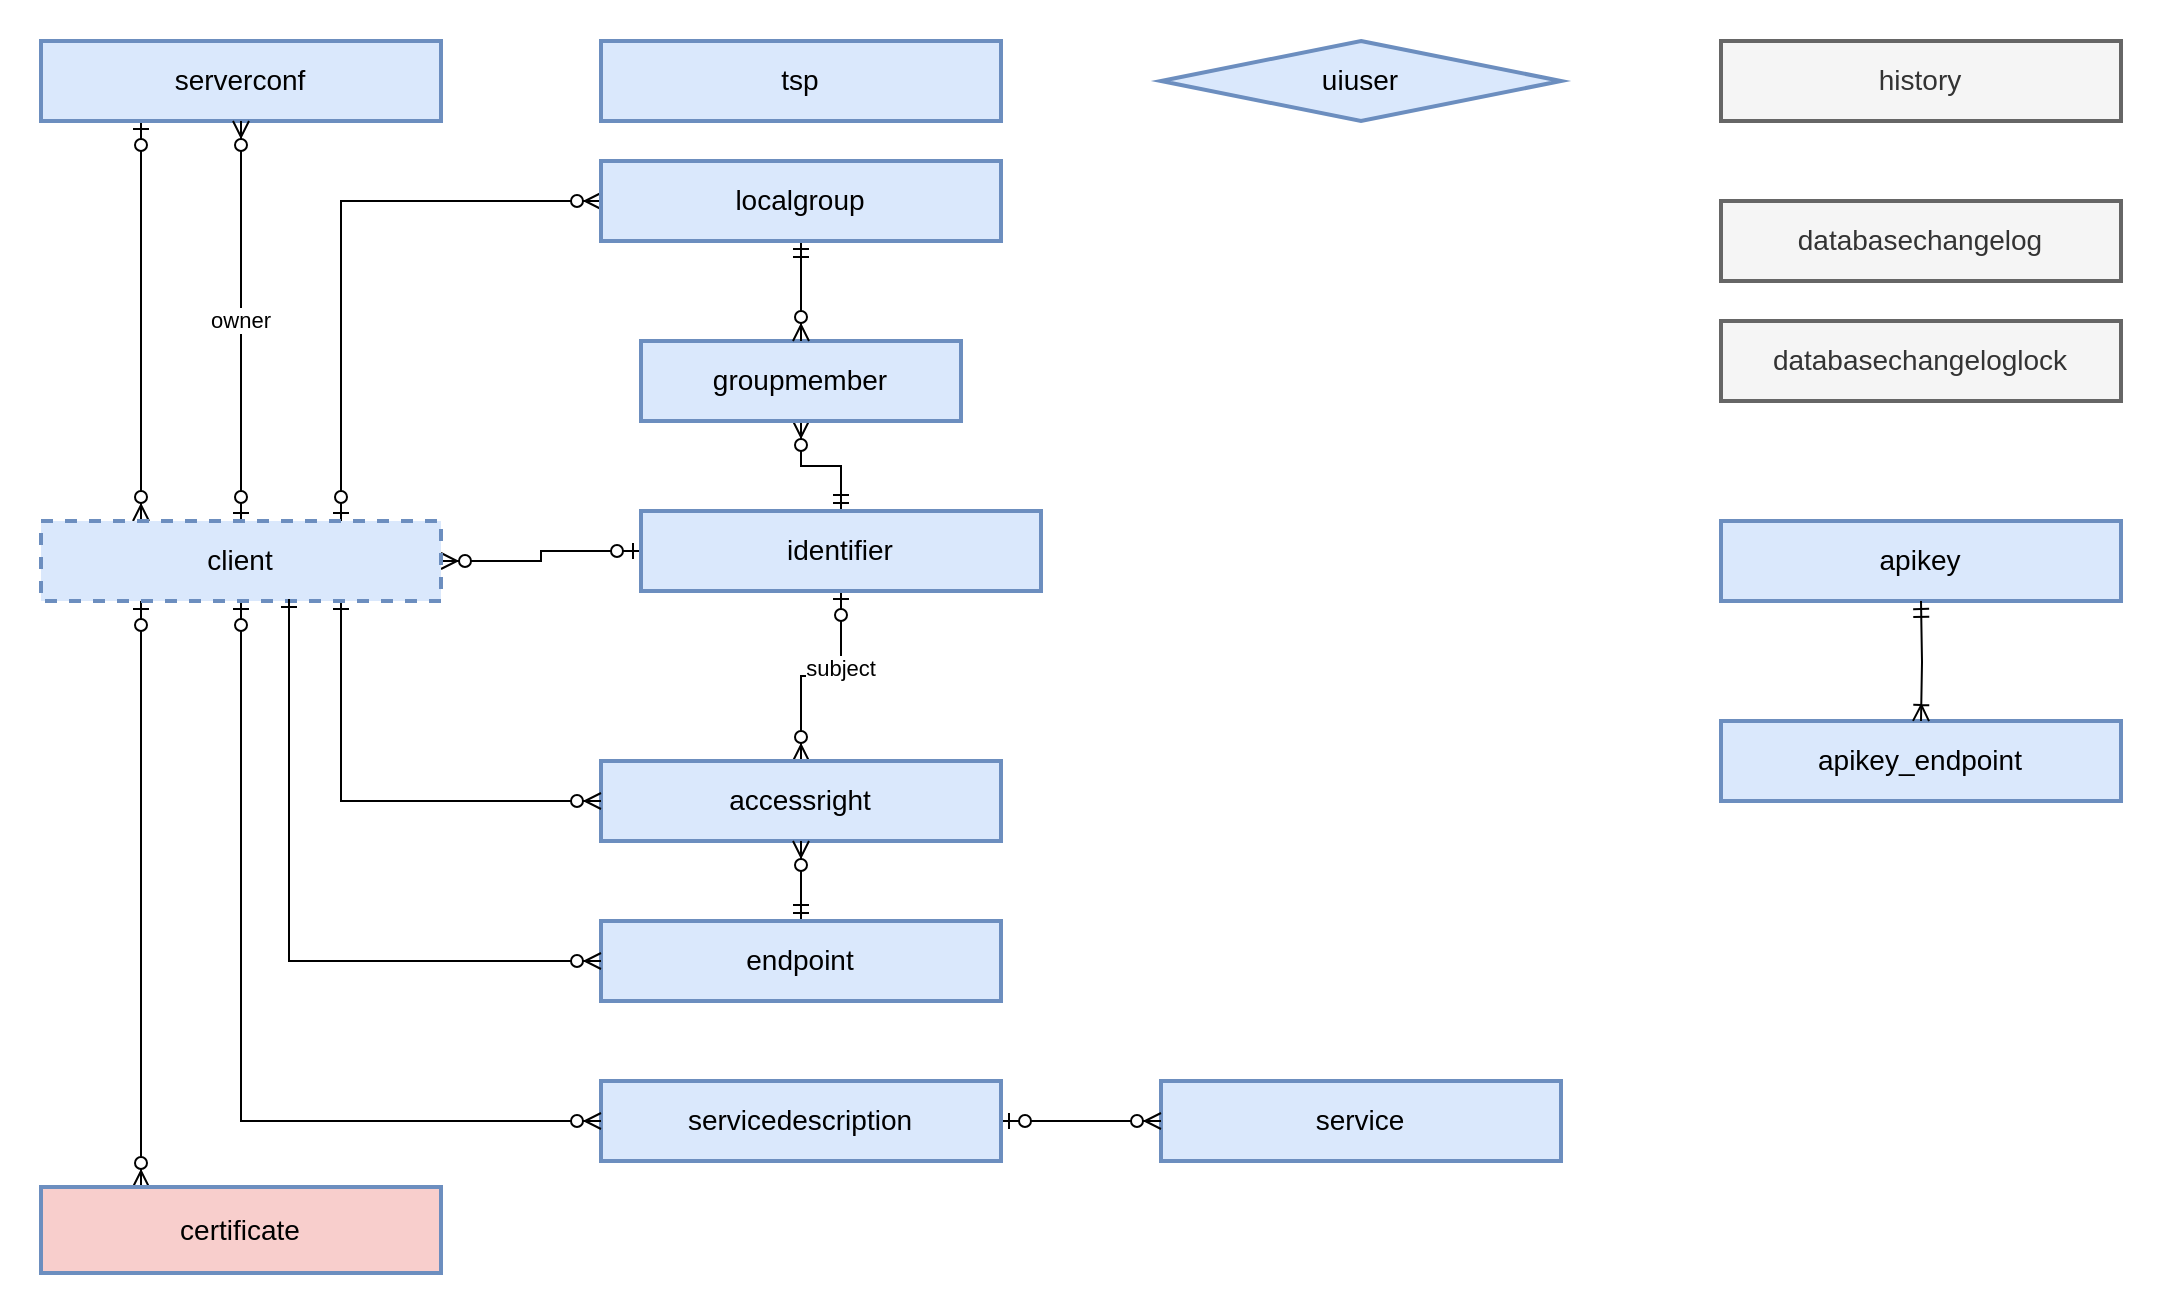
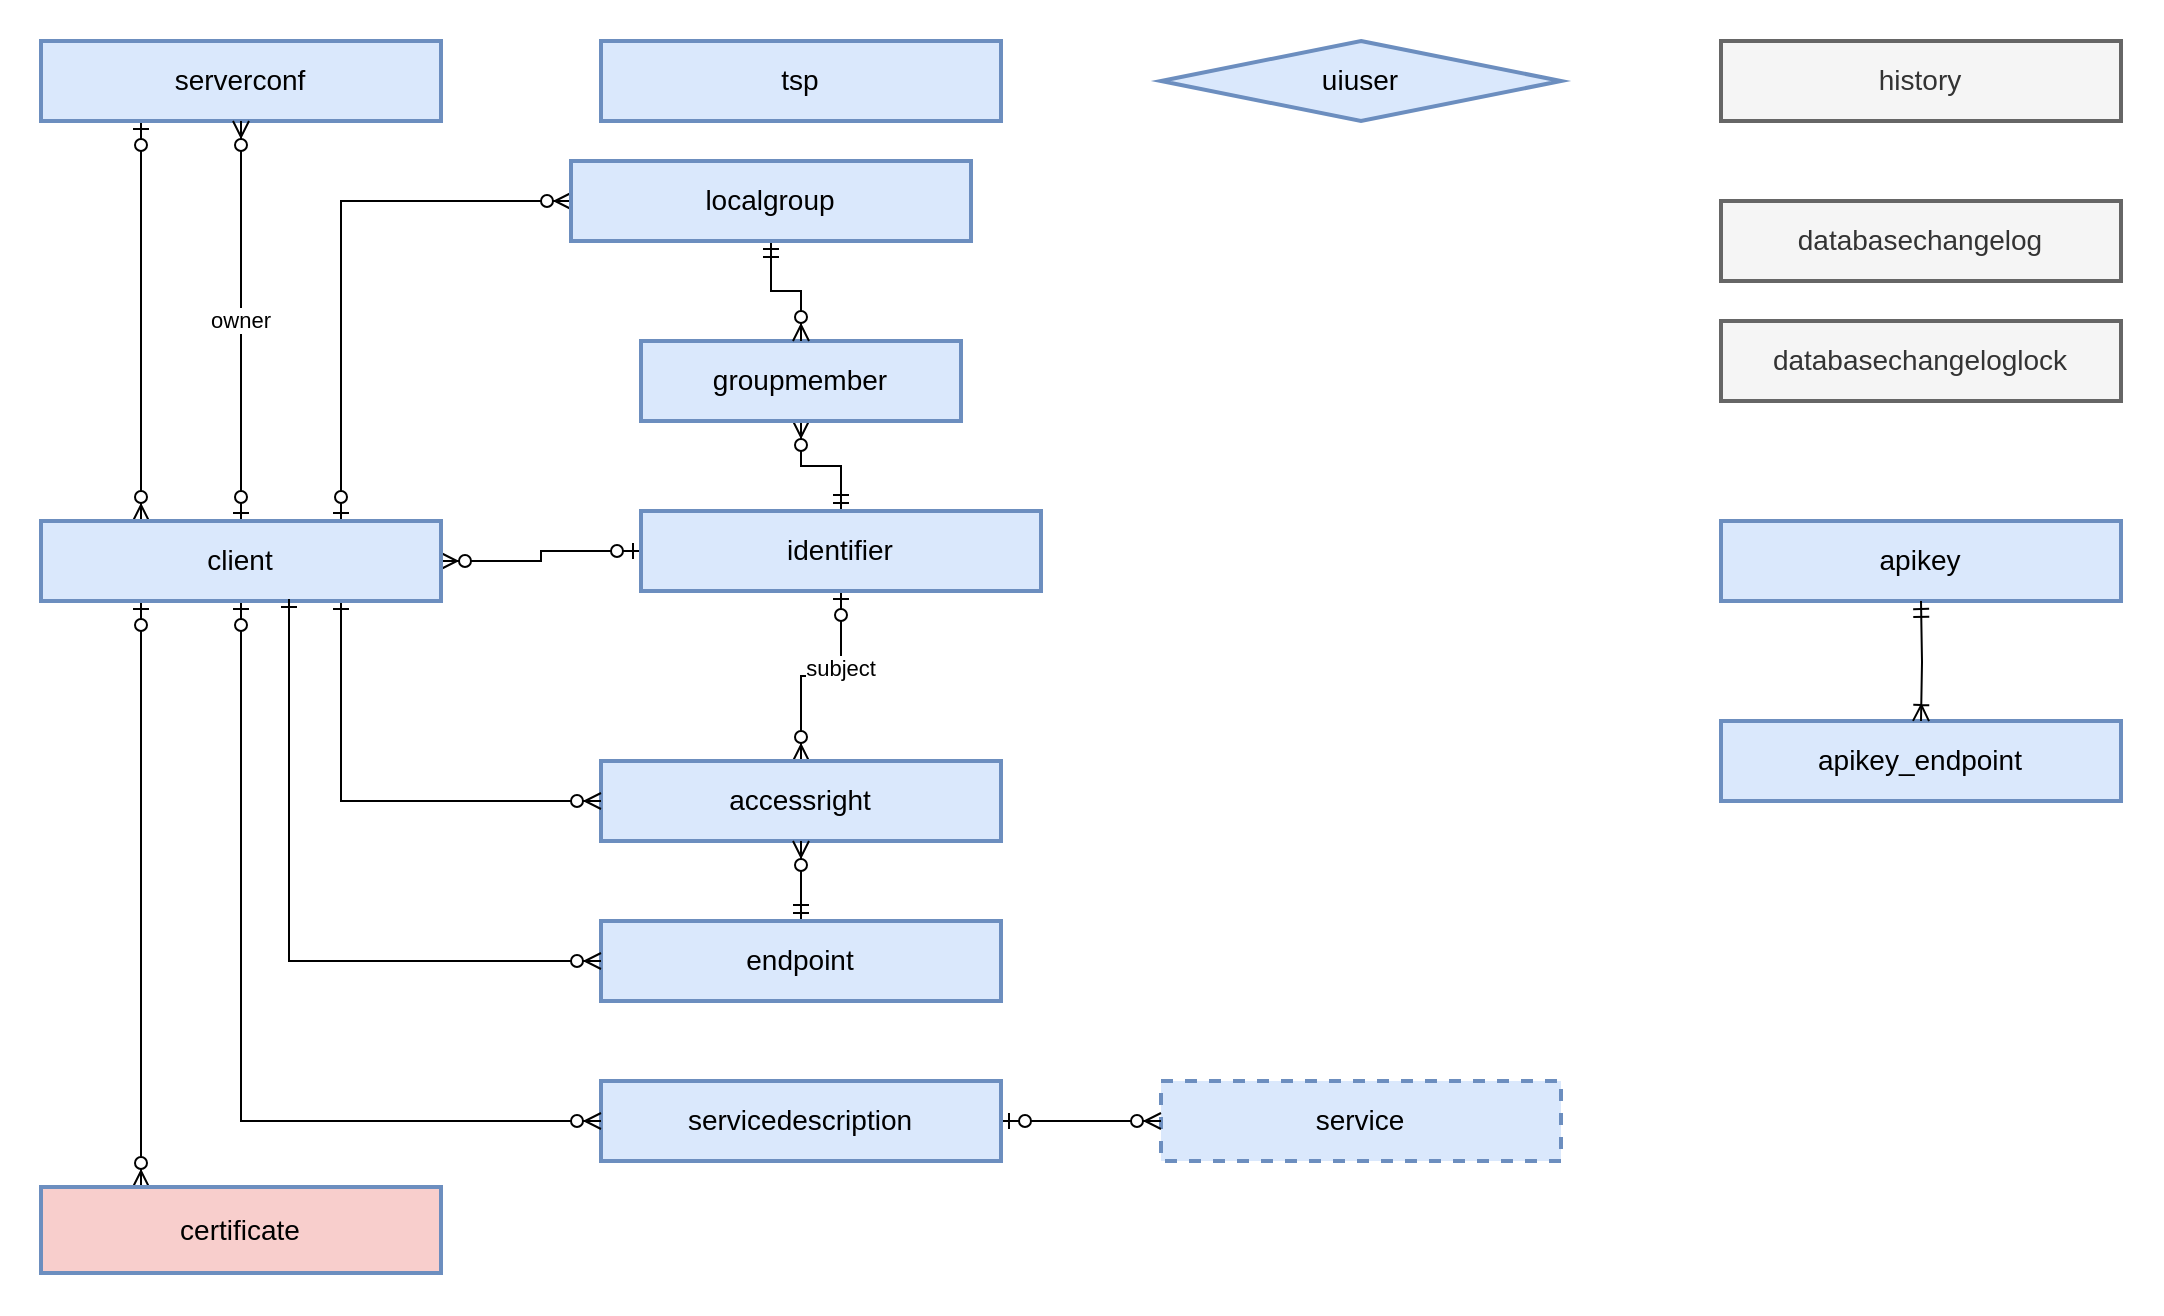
node "localgroup": moved (801, 201) -> (771, 201)
node "client": style dashed -> solid
node "service": style solid -> dashed
